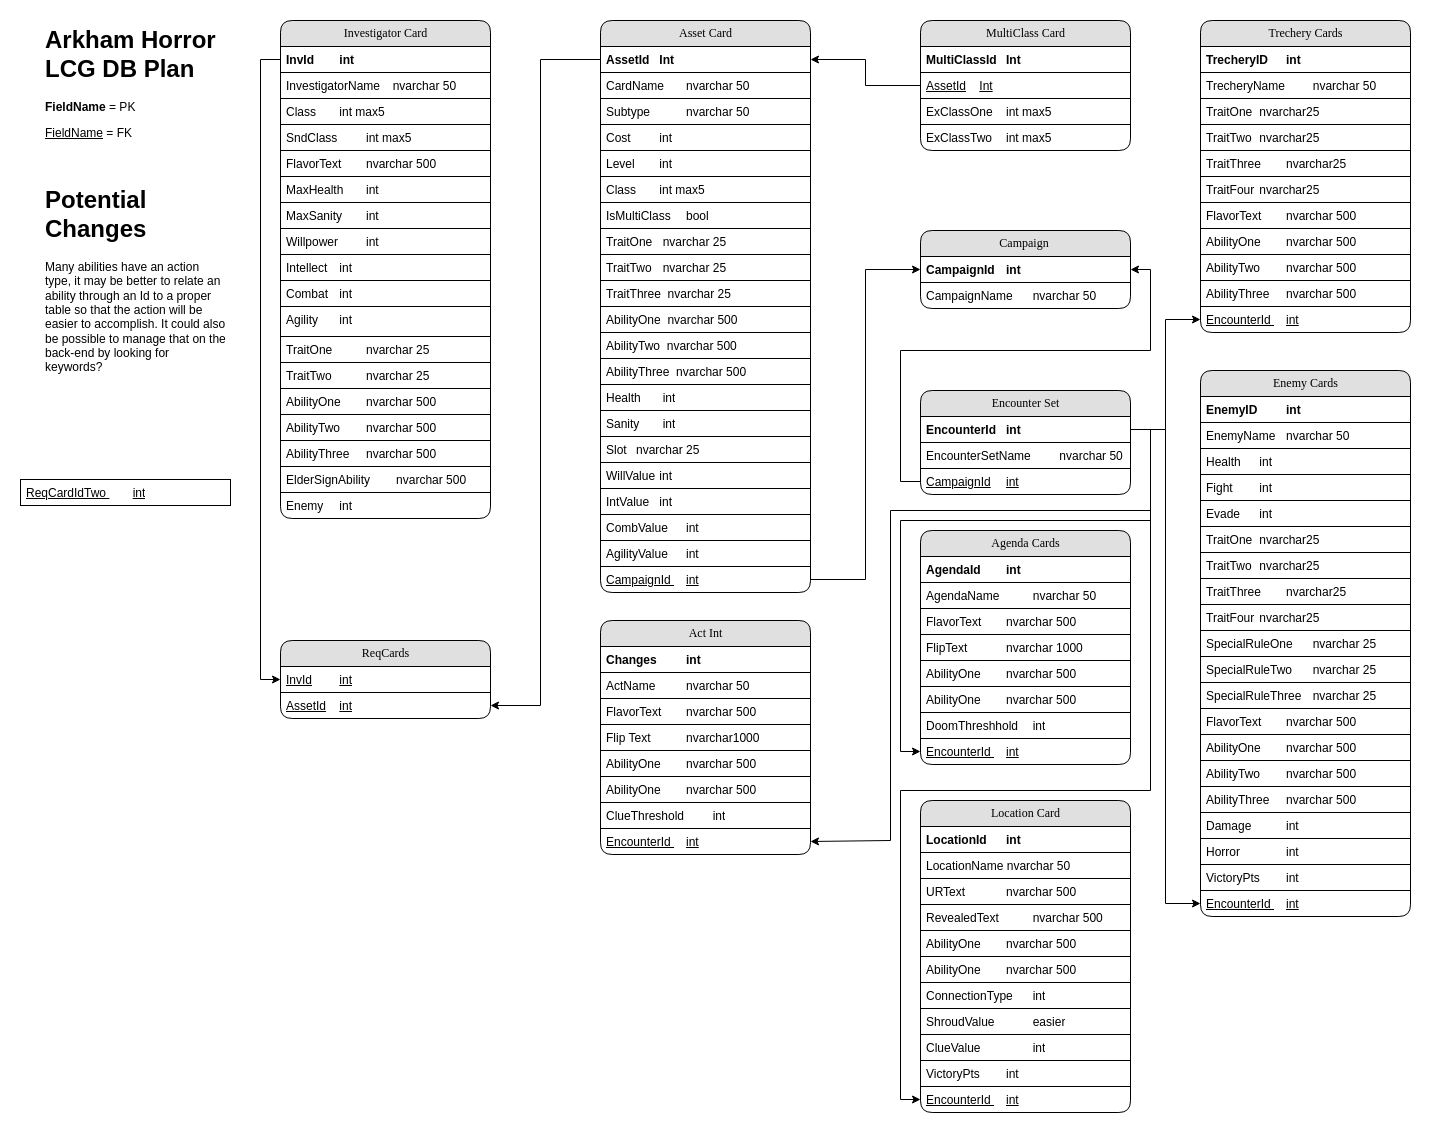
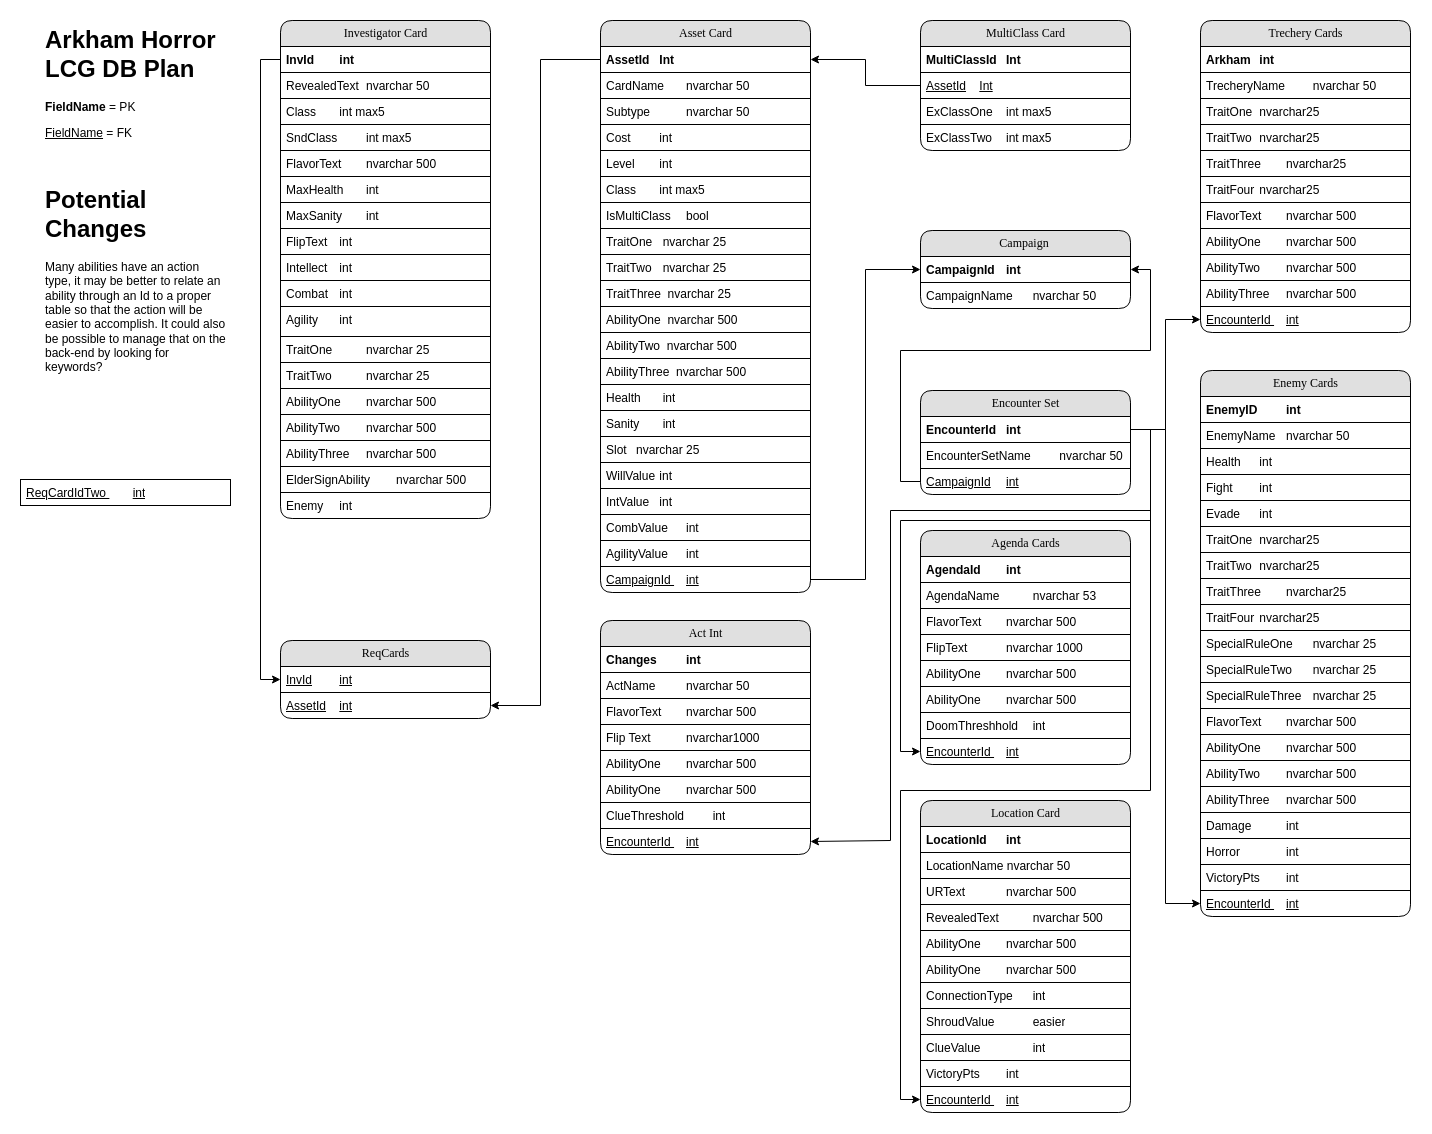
node "TrecheryID int": label "TrecheryID int" -> "Arkham int"
node "InvestigatorName nvarchar 50": label "InvestigatorName nvarchar 50" -> "RevealedText nvarchar 50"
node "Willpower int": label "Willpower int" -> "FlipText int"
node "AgendaName nvarchar 50": label "AgendaName nvarchar 50" -> "AgendaName nvarchar 53"
